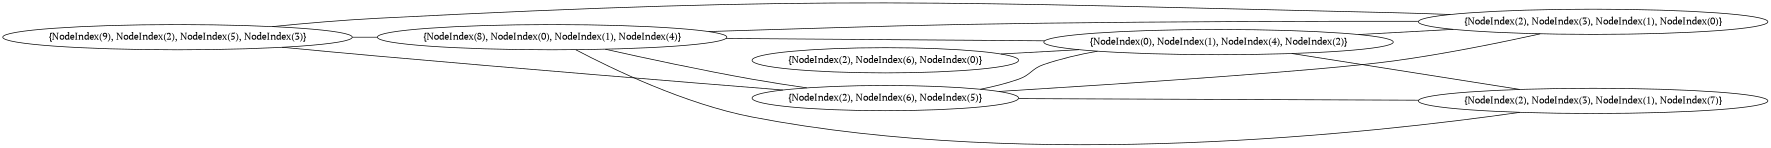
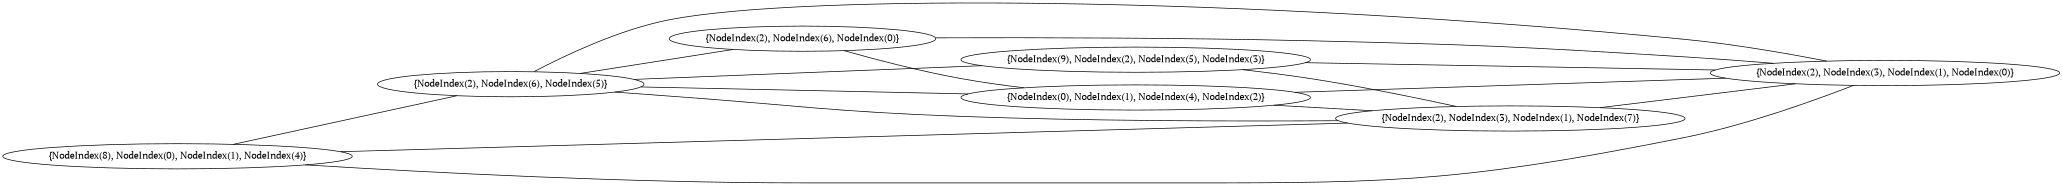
edge "{NodeIndex(9), NodeIndex(2), NodeIndex(5), NodeIndex(3)}" -- "{NodeIndex(8), NodeIndex(0), NodeIndex(1), NodeIndex(4)}": now "{NodeIndex(9), NodeIndex(2), NodeIndex(5), NodeIndex(3)}" -- "{NodeIndex(2), NodeIndex(3), NodeIndex(1), NodeIndex(7)}"
edge "{NodeIndex(8), NodeIndex(0), NodeIndex(1), NodeIndex(4)}" -- "{NodeIndex(0), NodeIndex(1), NodeIndex(4), NodeIndex(2)}": removed
edge "{NodeIndex(2), NodeIndex(6), NodeIndex(0)}" -- "{NodeIndex(2), NodeIndex(3), NodeIndex(1), NodeIndex(0)}": added
edge "{NodeIndex(2), NodeIndex(6), NodeIndex(0)}" -- "{NodeIndex(2), NodeIndex(6), NodeIndex(5)}": added
edge "{NodeIndex(2), NodeIndex(3), NodeIndex(1), NodeIndex(0)}" -- "{NodeIndex(2), NodeIndex(3), NodeIndex(1), NodeIndex(7)}": added
